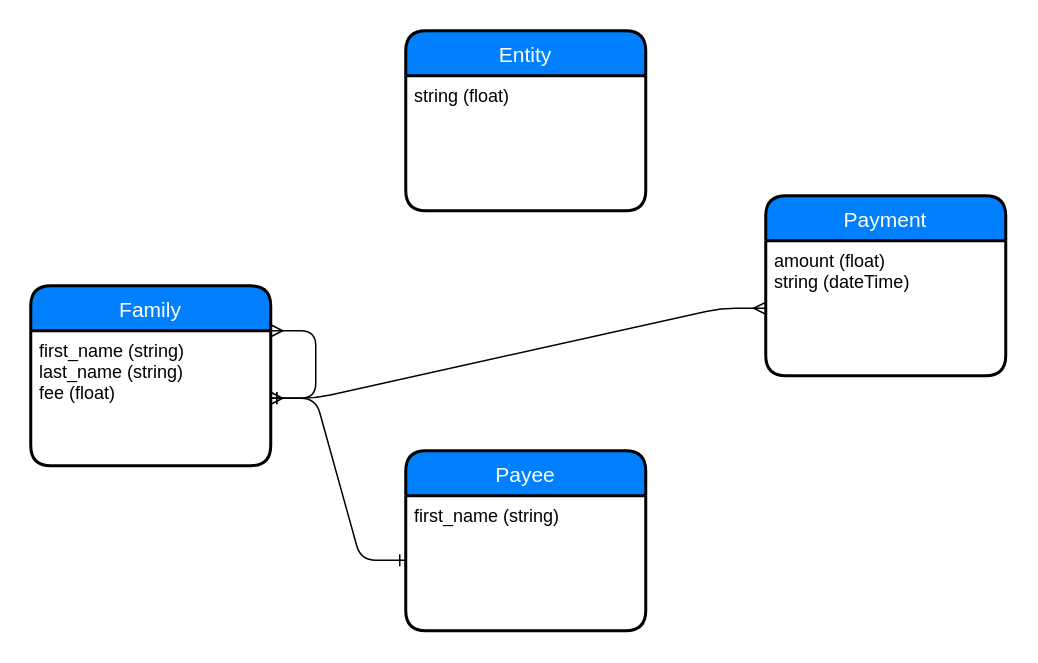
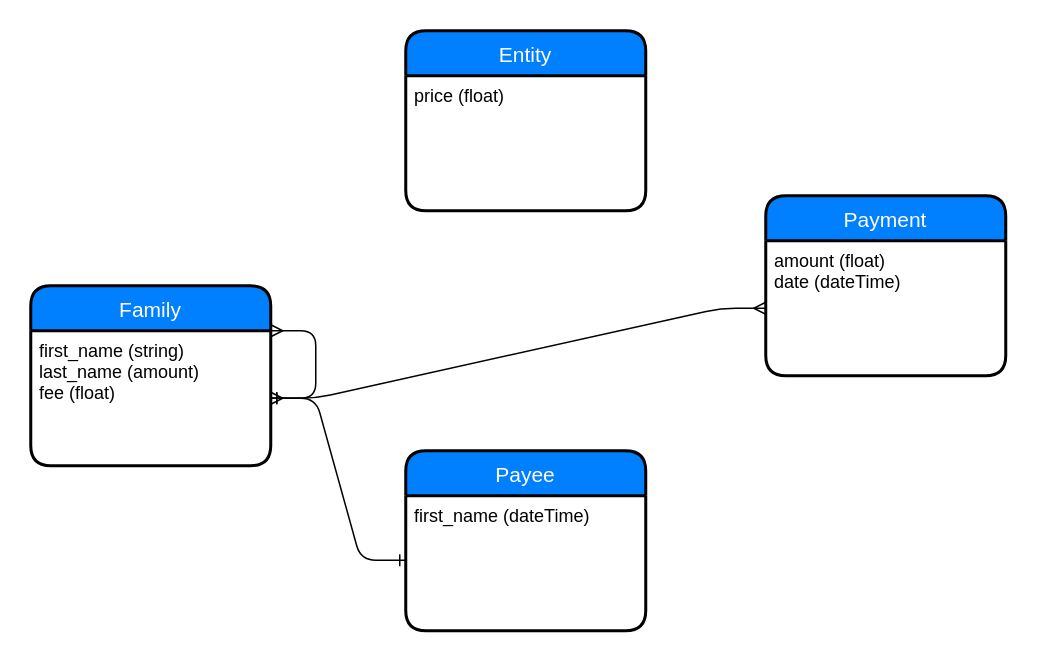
node "string (float)": label "string (float)" -> "price (float)"
node "amount (float) string (dateTime)": label "amount (float) string (dateTime)" -> "amount (float) date (dateTime)"
node "first_name (string) last_name (string) fee (float)": label "first_name (string) last_name (string) fee (float)" -> "first_name (string) last_name (amount) fee (float)"
node "first_name (string)": label "first_name (string)" -> "first_name (dateTime)"
